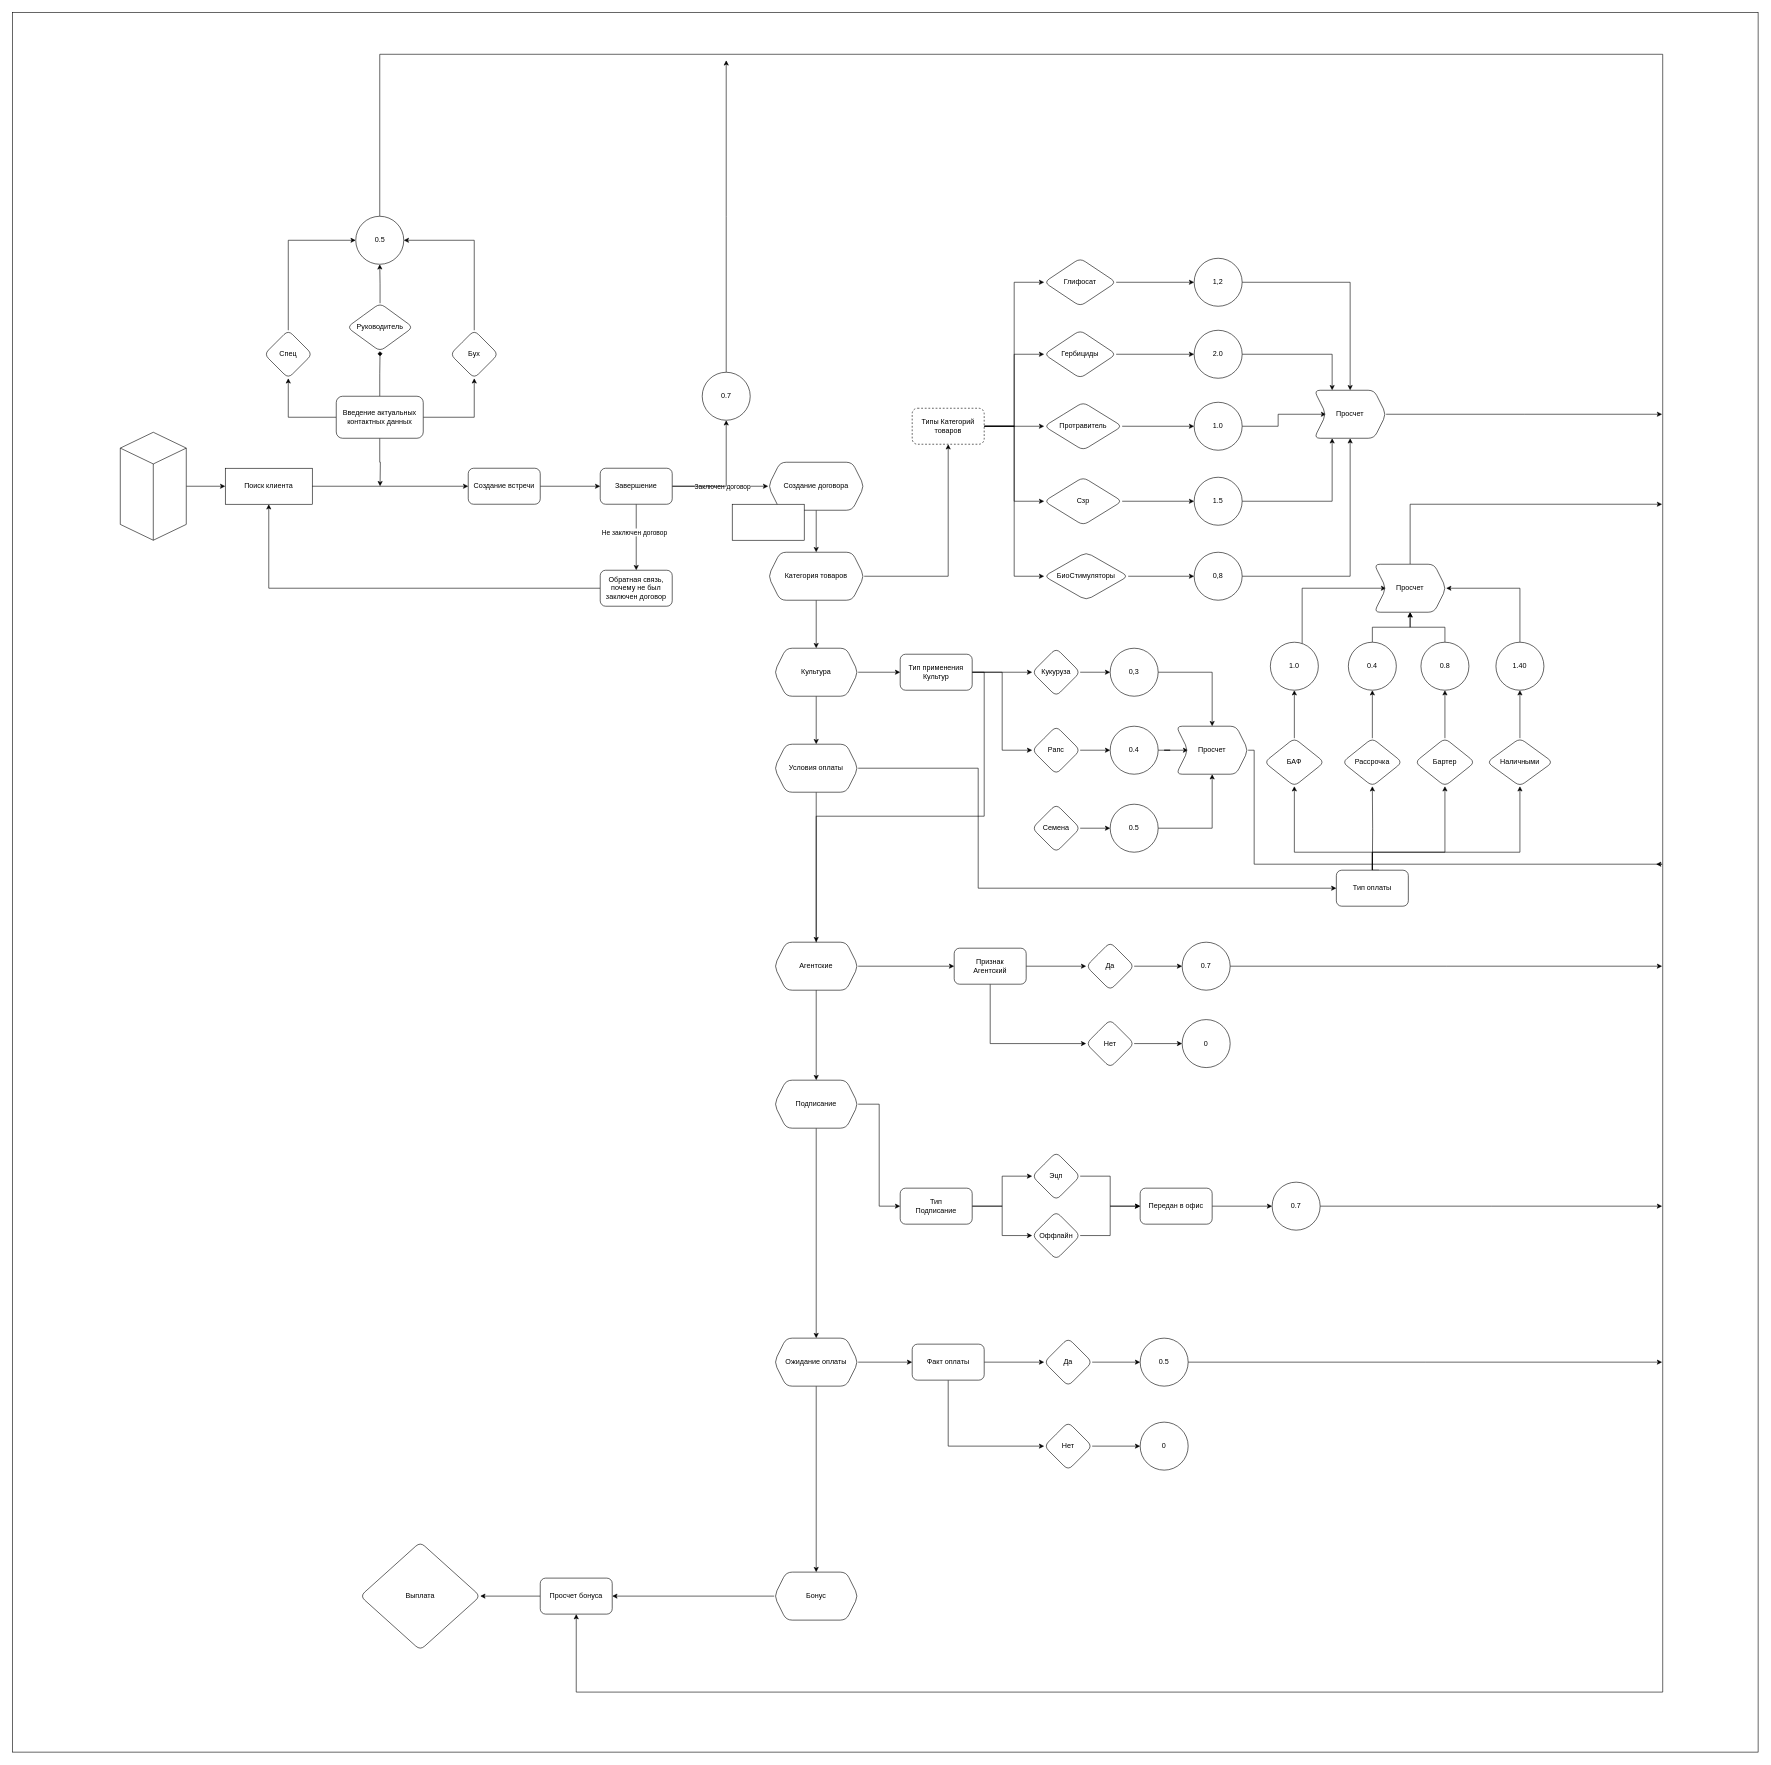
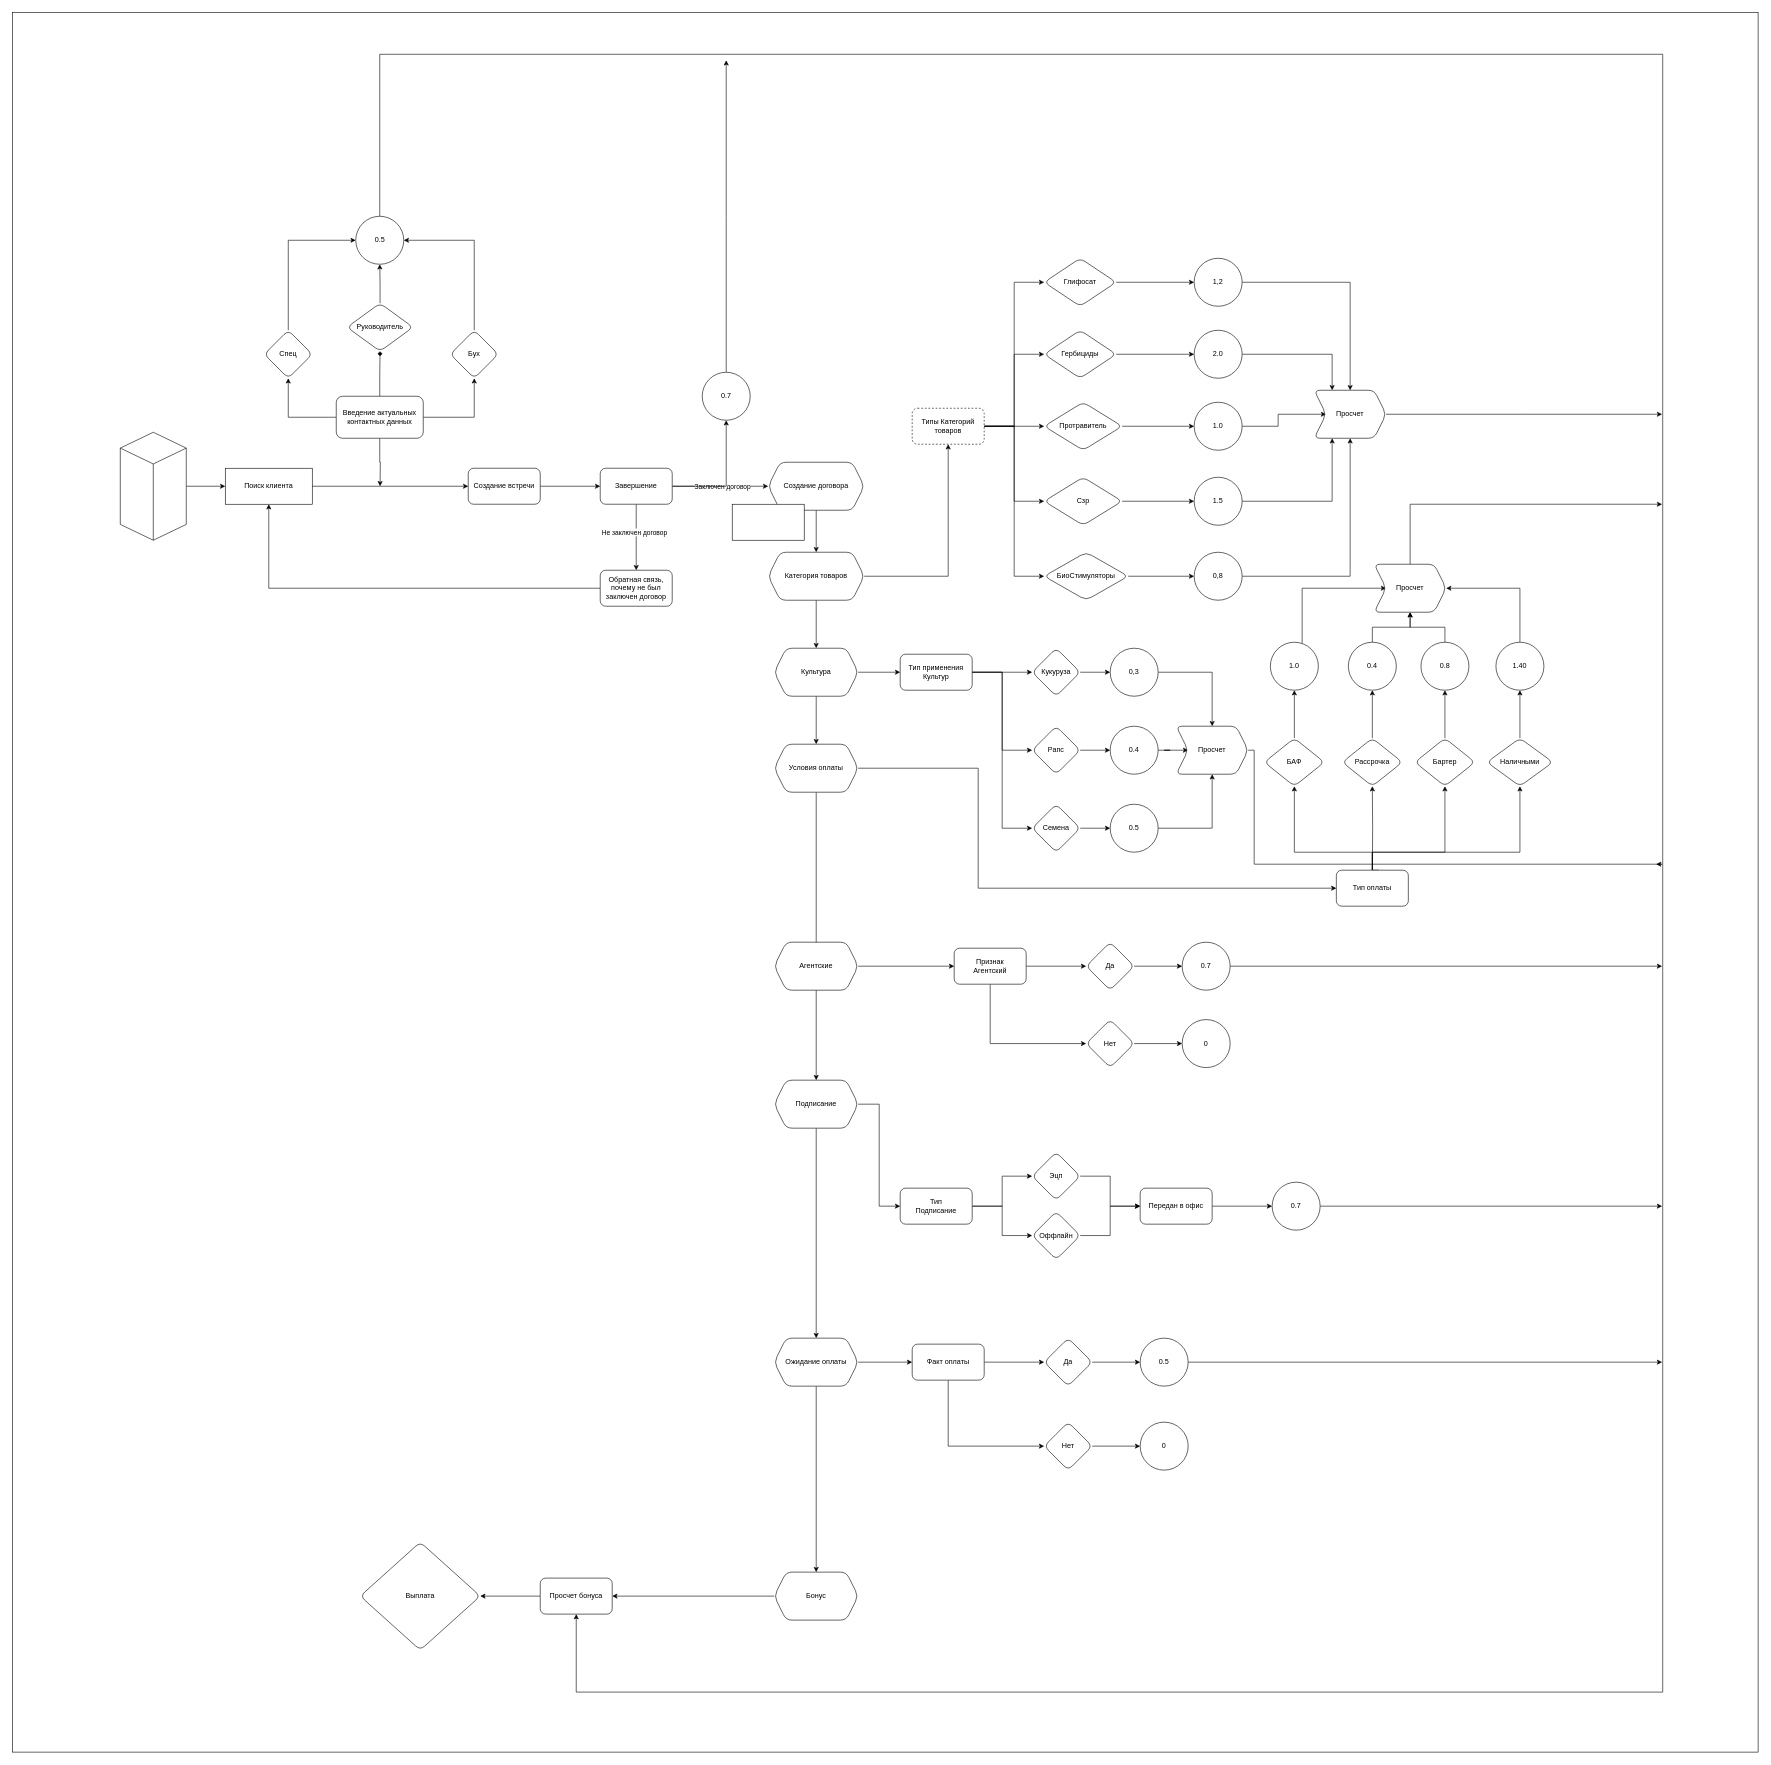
edge "Тип применения Культур" -> "Агентские": now "Тип применения Культур" -> "Семена"
